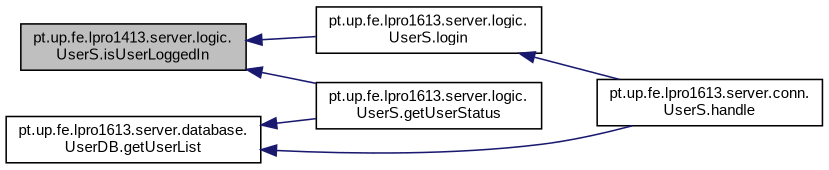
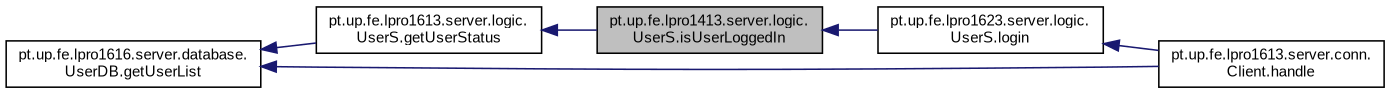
node "pt.up.fe.lpro1613.server.logic. UserS.login": label "pt.up.fe.lpro1613.server.logic. UserS.login" -> "pt.up.fe.lpro1623.server.logic. UserS.login"
edge "pt.up.fe.lpro1613.server.logic. UserS.getUserStatus" -> "pt.up.fe.lpro1413.server.logic. UserS.isUserLoggedIn": reversed
node "pt.up.fe.lpro1613.server.conn. UserS.handle": label "pt.up.fe.lpro1613.server.conn. UserS.handle" -> "pt.up.fe.lpro1613.server.conn. Client.handle"
node "pt.up.fe.lpro1613.server.database. UserDB.getUserList": label "pt.up.fe.lpro1613.server.database. UserDB.getUserList" -> "pt.up.fe.lpro1616.server.database. UserDB.getUserList"
